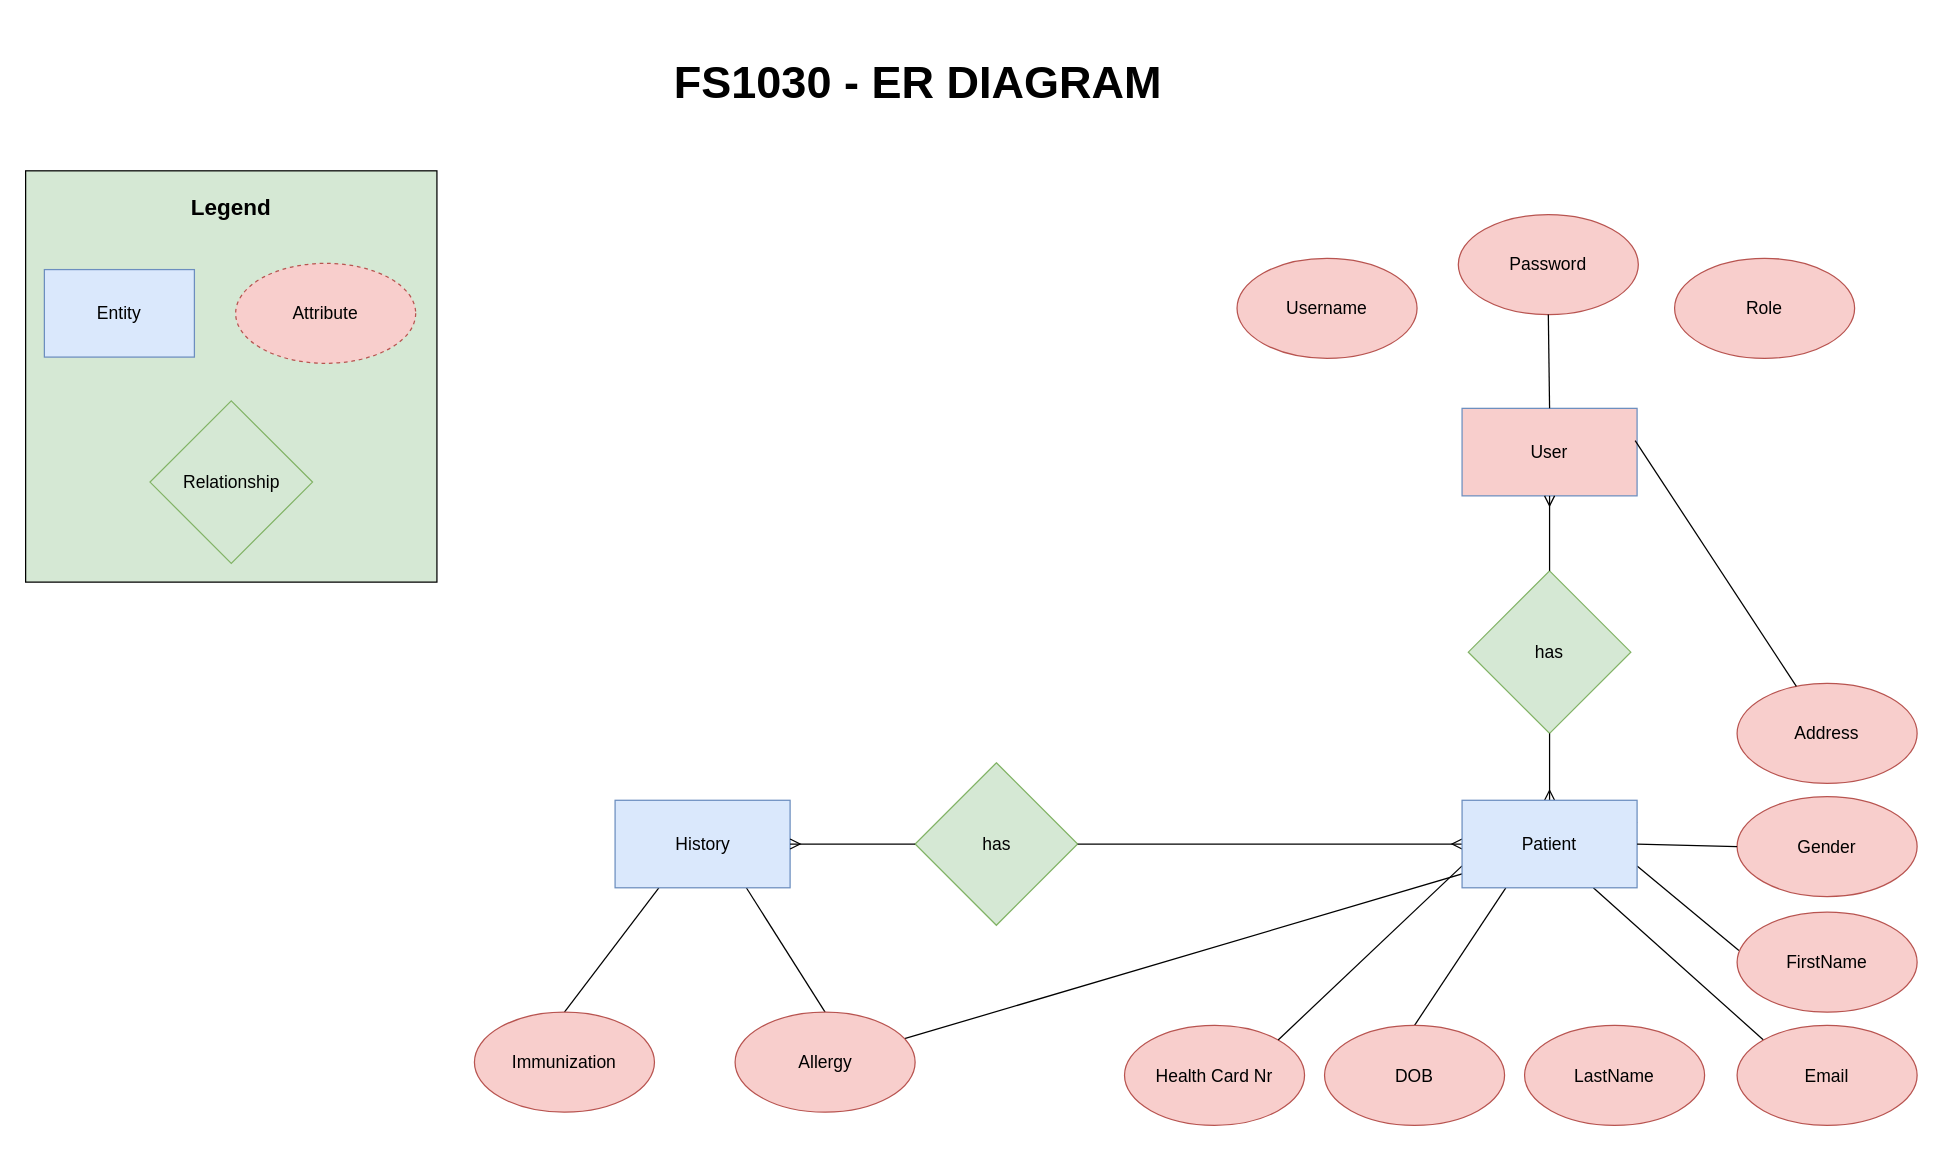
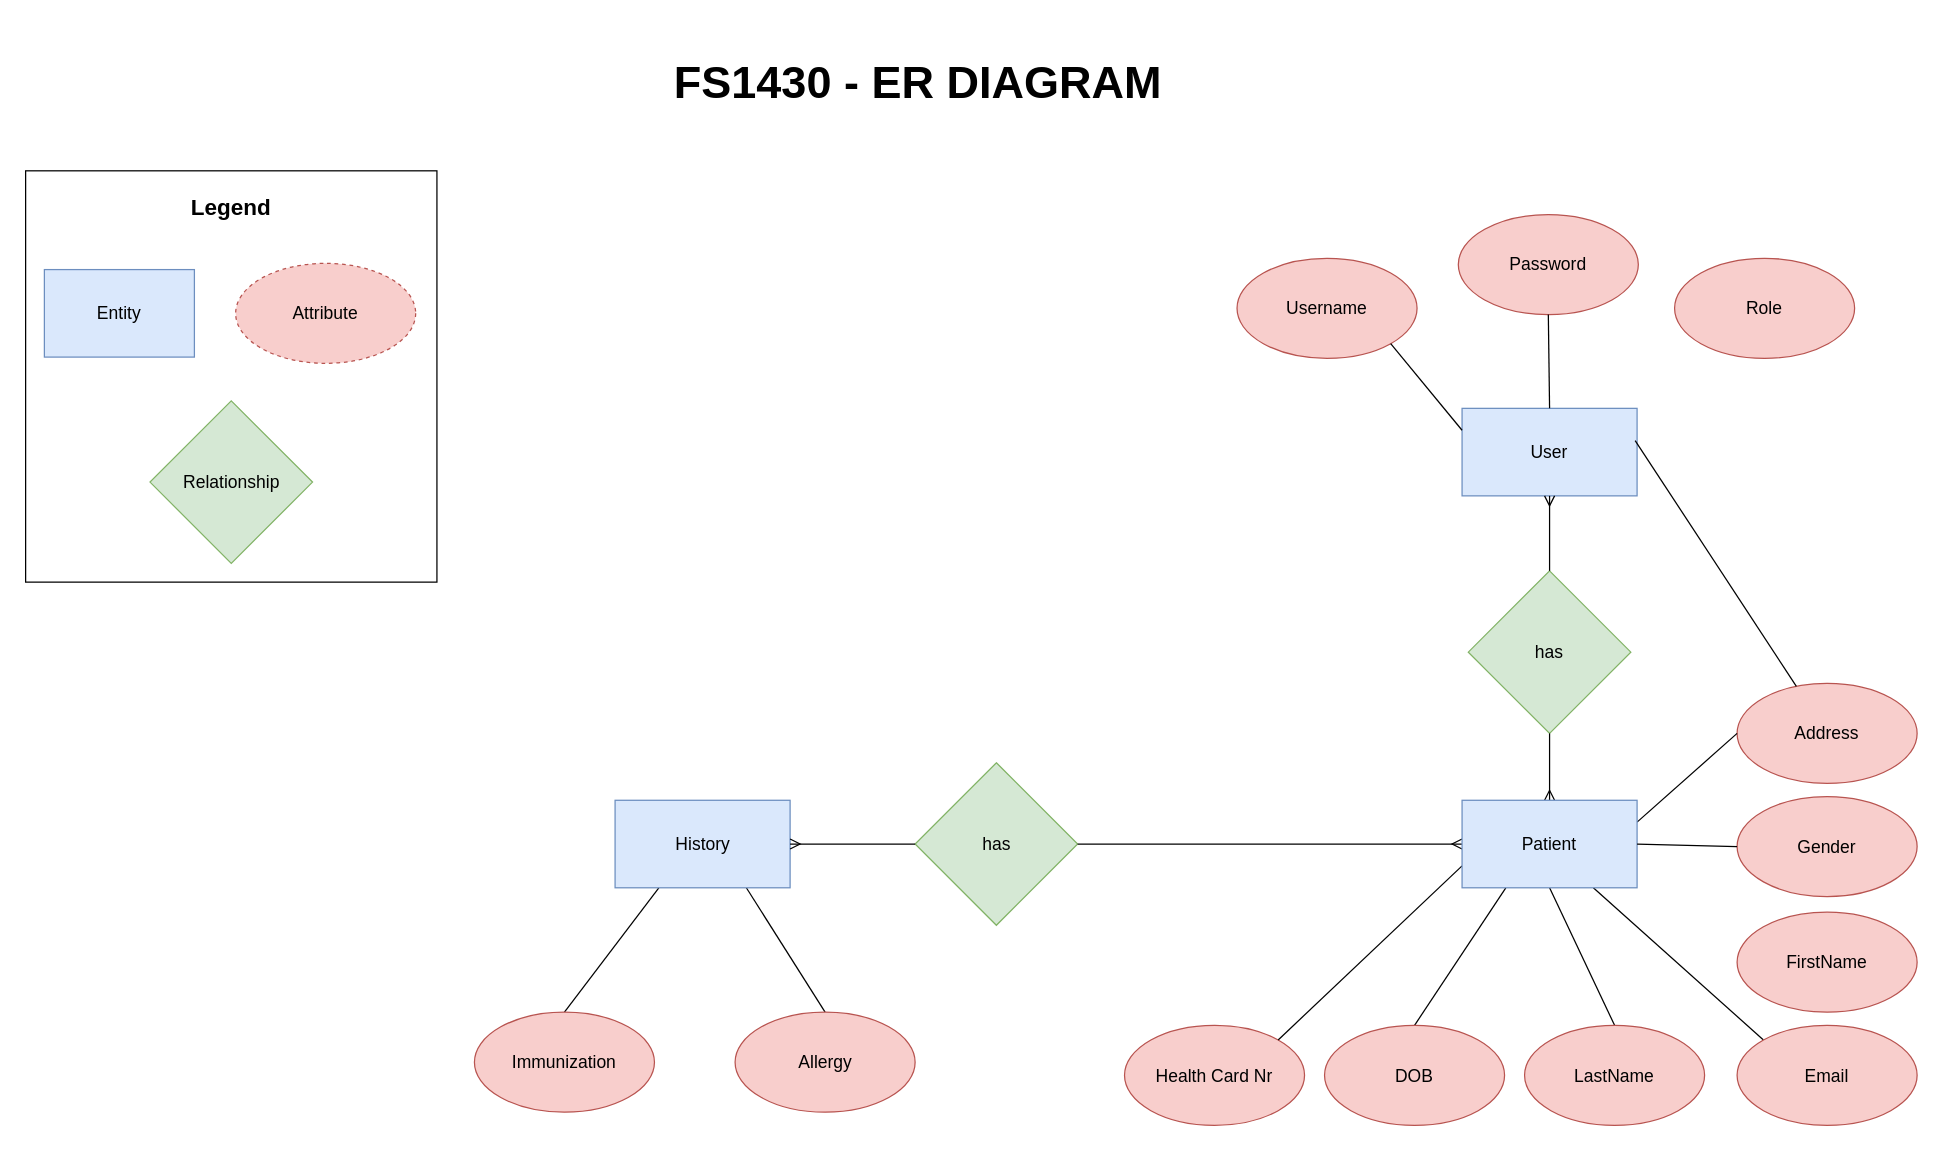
node "FS1030 - ER DIAGRAM": label "FS1030 - ER DIAGRAM" -> "FS1430 - ER DIAGRAM"
node "Legend": fillcolor #d5e8d4 -> #ffffff
edge "Username" -- "User": added
node "User": fillcolor #f8cecc -> #dae8fc
edge "Patient" -- "FirstName": removed
edge "Patient" -- "LastName": added
edge "Patient" -- "Allergy": now "Patient" -- "Address"
